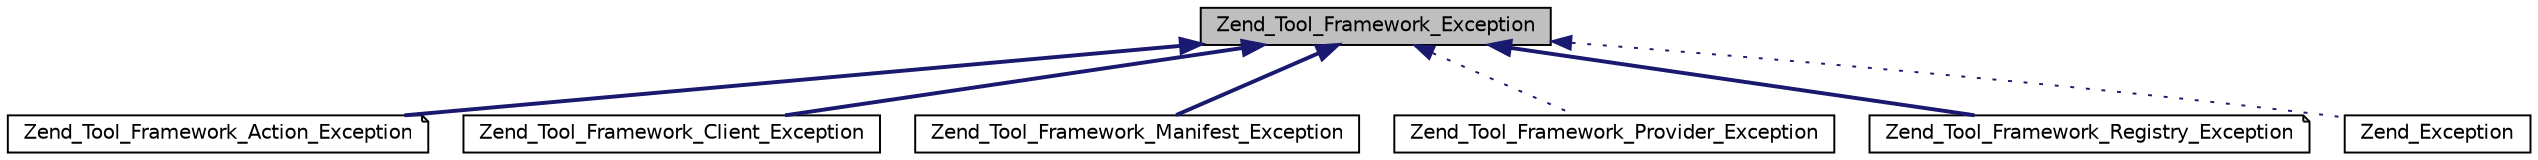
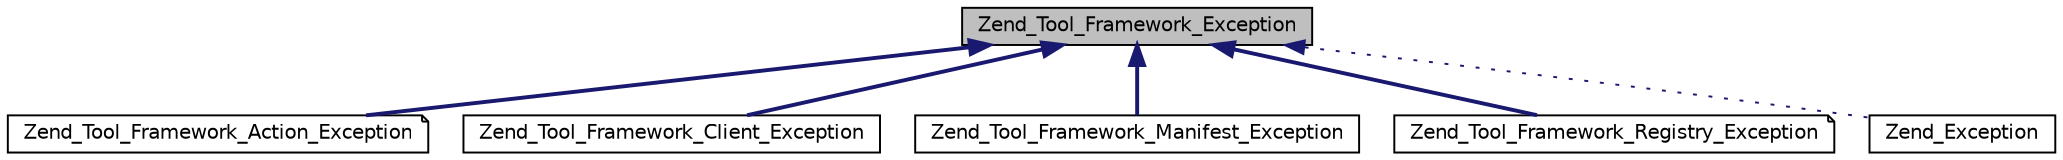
node "Zend_Tool_Framework_Provider_Exception": removed
